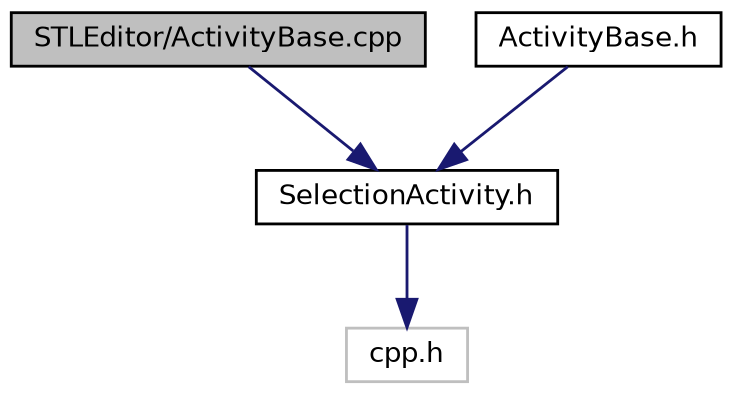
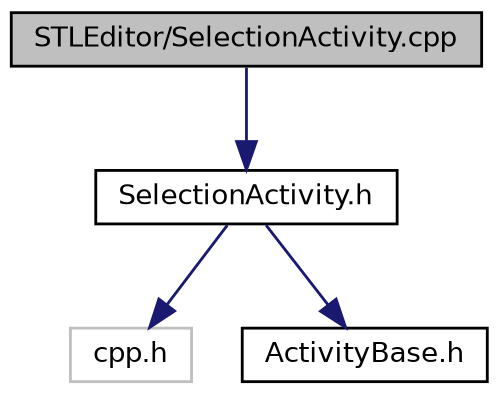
node "STLEditor/ActivityBase.cpp": label "STLEditor/ActivityBase.cpp" -> "STLEditor/SelectionActivity.cpp"
edge "ActivityBase.h" -> "SelectionActivity.h": reversed
